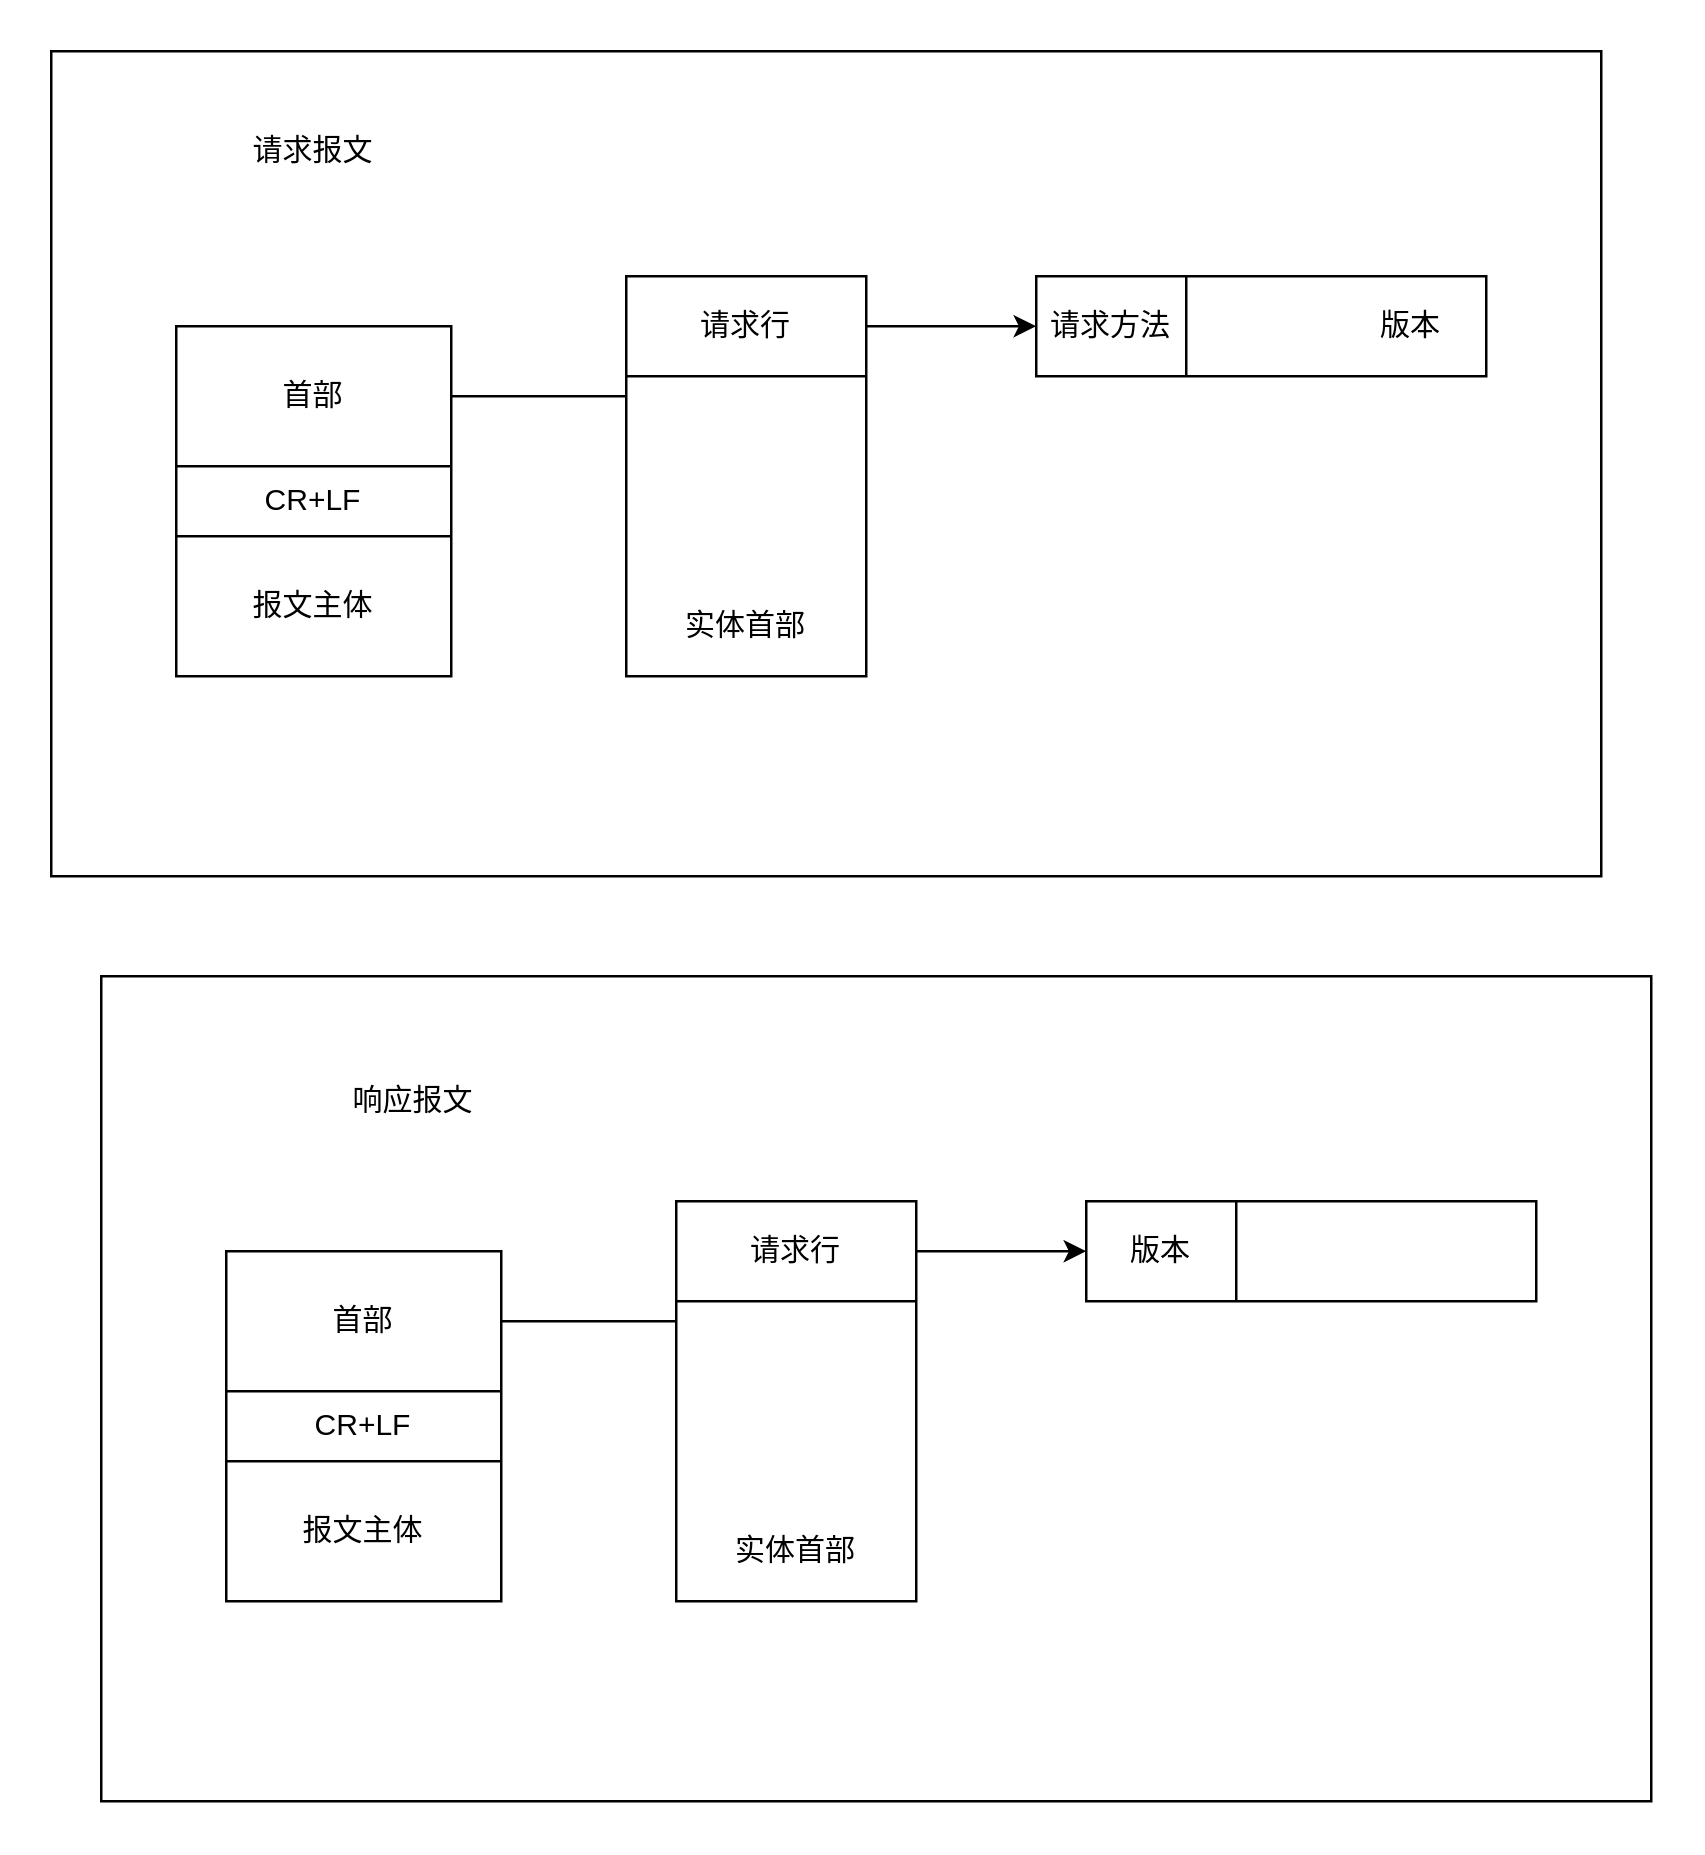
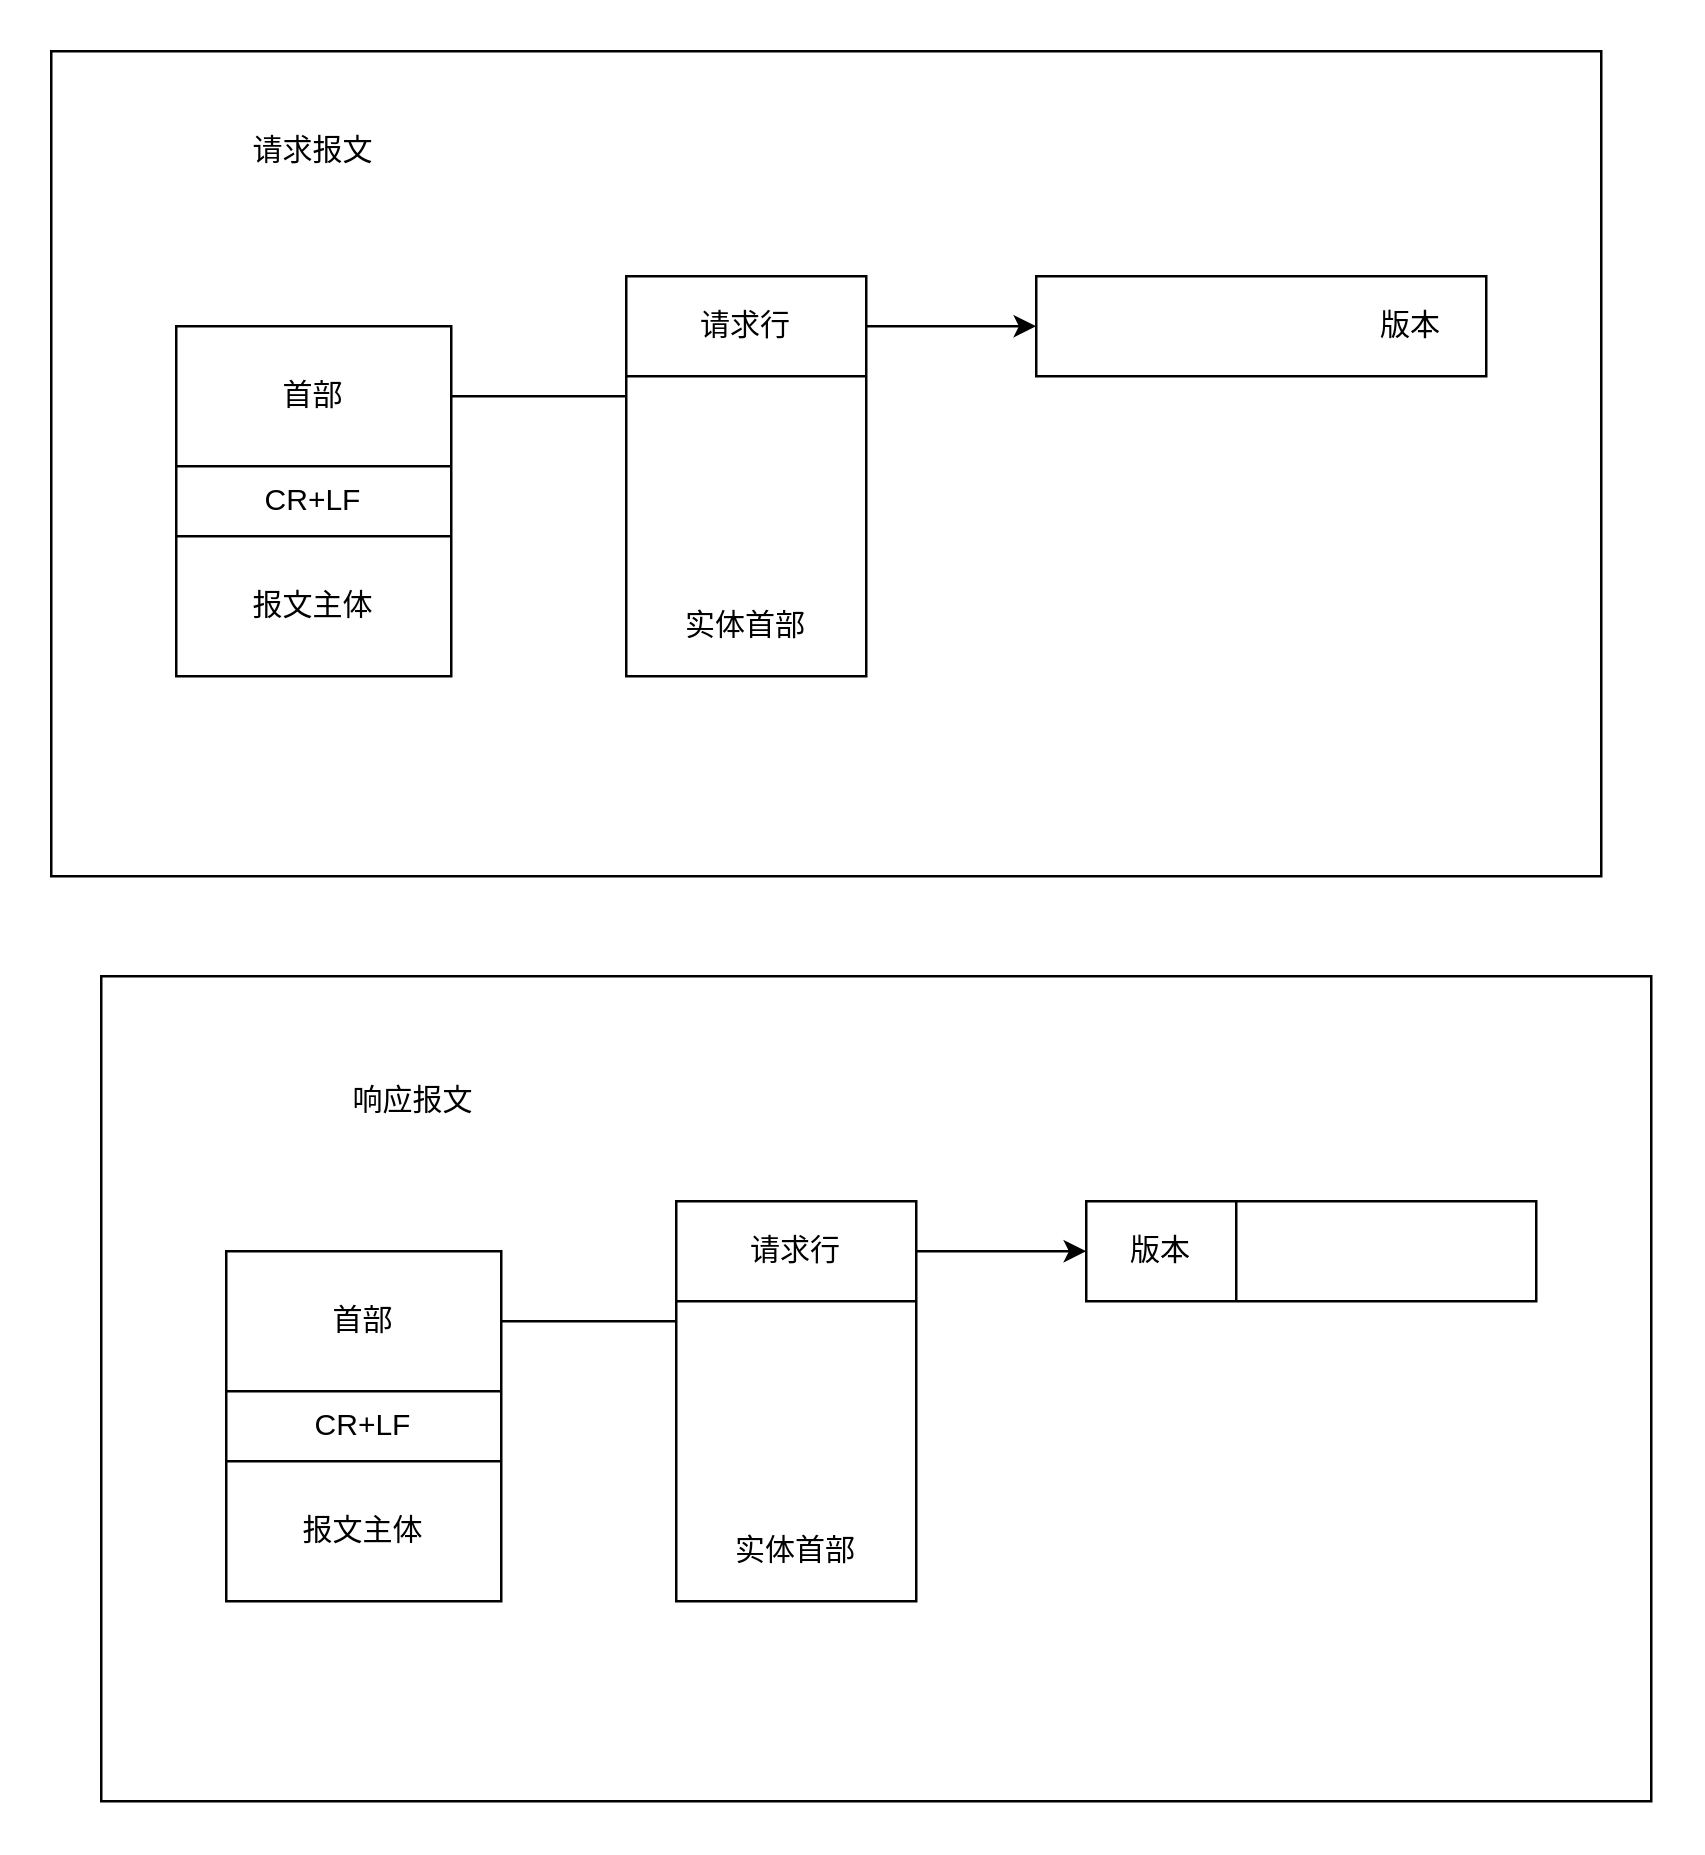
node "请求方法": removed
